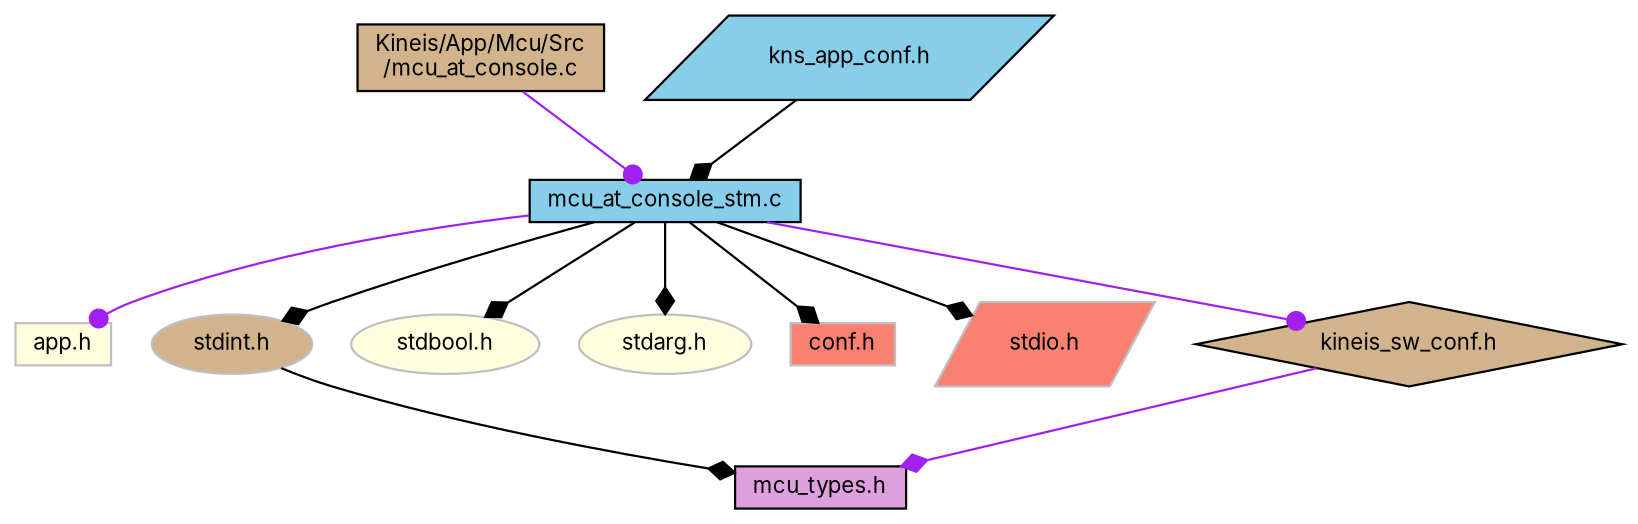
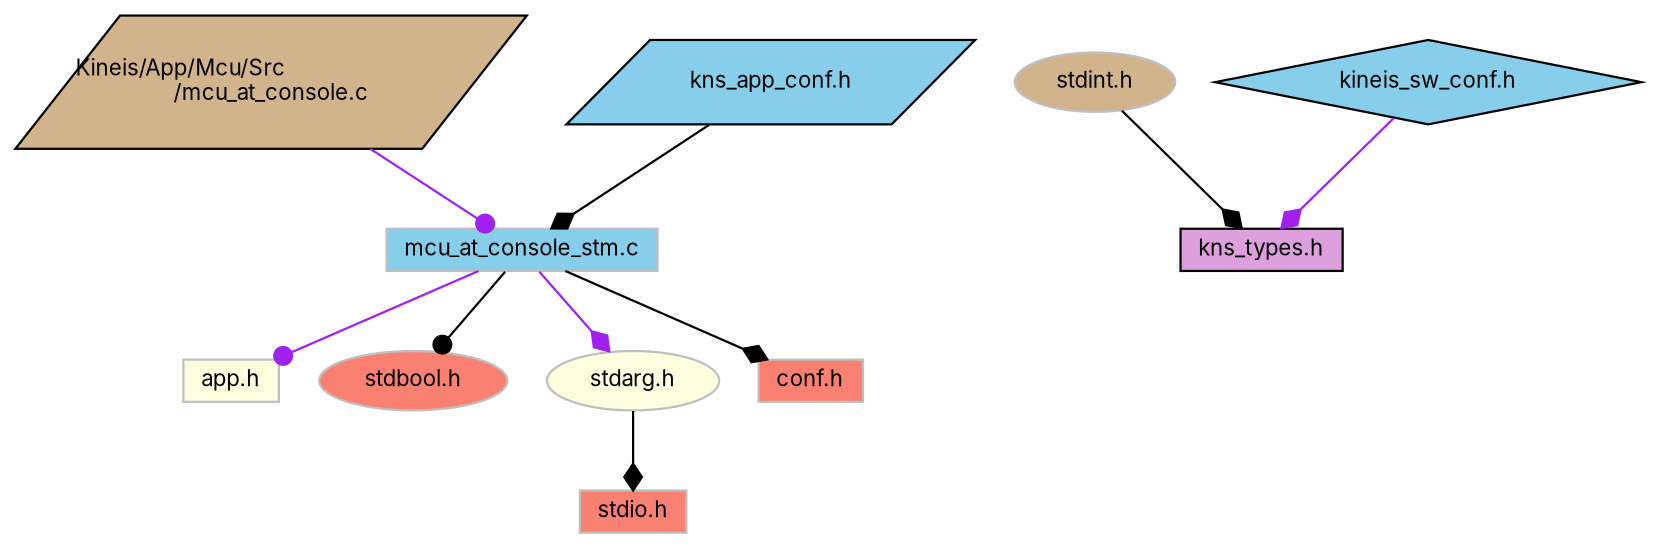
node "Kineis/App/Mcu/Src /mcu_at_console.c": shape box -> parallelogram
node "mcu_at_console_stm.c": color black -> grey75
edge "mcu_at_console_stm.c" -> "stdarg.h": color black -> purple
edge "mcu_at_console_stm.c" -> "stdbool.h": arrowhead diamond -> dot
edge "mcu_at_console_stm.c" -> "stdint.h": removed
edge "mcu_at_console_stm.c" -> "stdio.h": now "stdarg.h" -> "stdio.h"
edge "mcu_at_console_stm.c" -> "kineis_sw_conf.h": removed
node "stdbool.h": fillcolor lightyellow -> salmon
node "stdio.h": shape parallelogram -> box
node "kineis_sw_conf.h": fillcolor tan -> skyblue
node "mcu_types.h": label "mcu_types.h" -> "kns_types.h"
